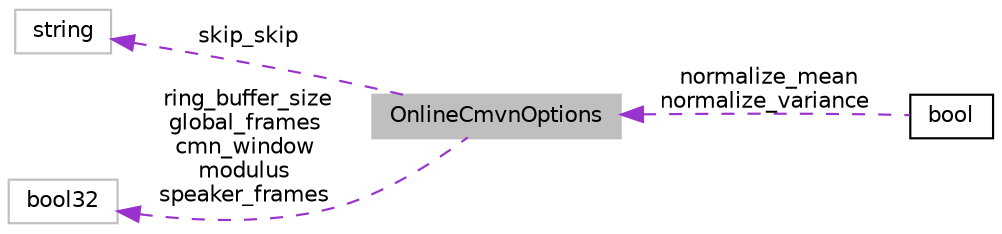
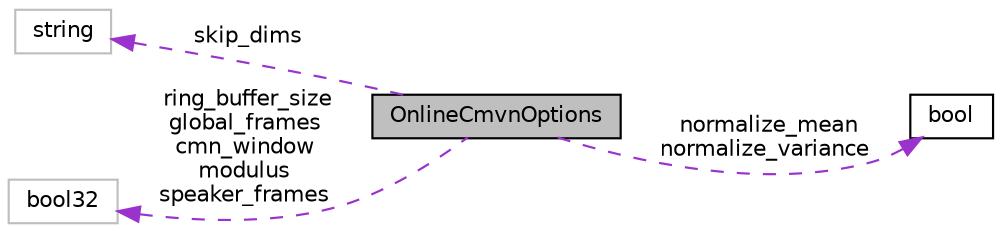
edge "OnlineCmvnOptions" -> "string": label " skip_skip" -> " skip_dims"
edge "bool" -> "OnlineCmvnOptions": reversed
node "OnlineCmvnOptions": color grey75 -> black
